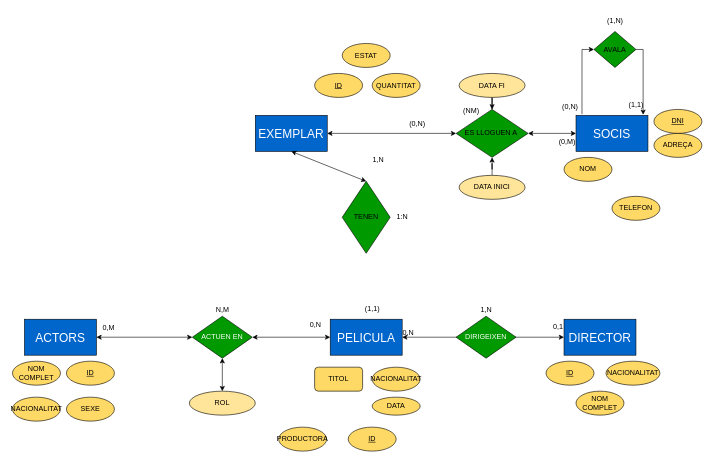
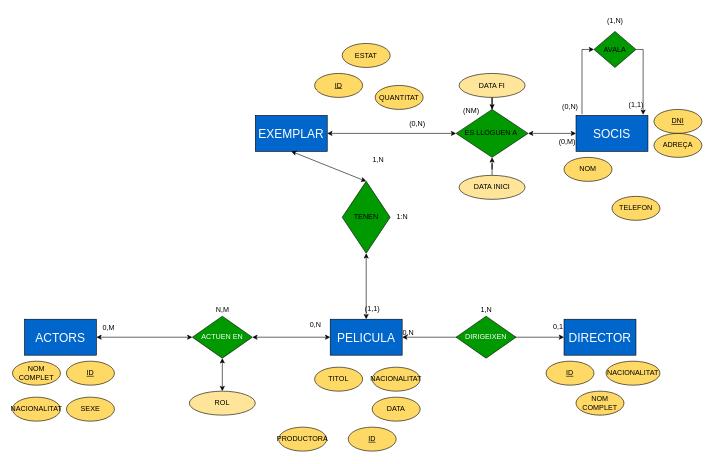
node "QUANTITAT": moved (396, 86) -> (399, 98)
edge "TENEN" -- "PELICULA": added
node "TITOL": shape rounded rectangle -> ellipse
node "DATA": size 48x18 -> 48x24
